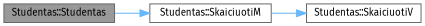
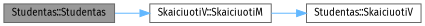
node "Studentas::SkaiciuotiM": label "Studentas::SkaiciuotiM" -> "SkaiciuotiV::SkaiciuotiM"
